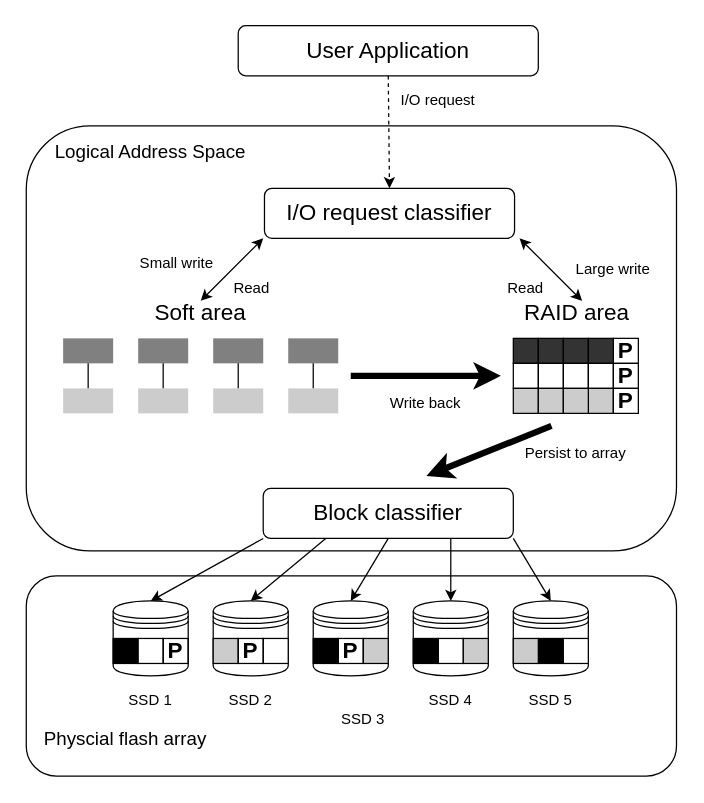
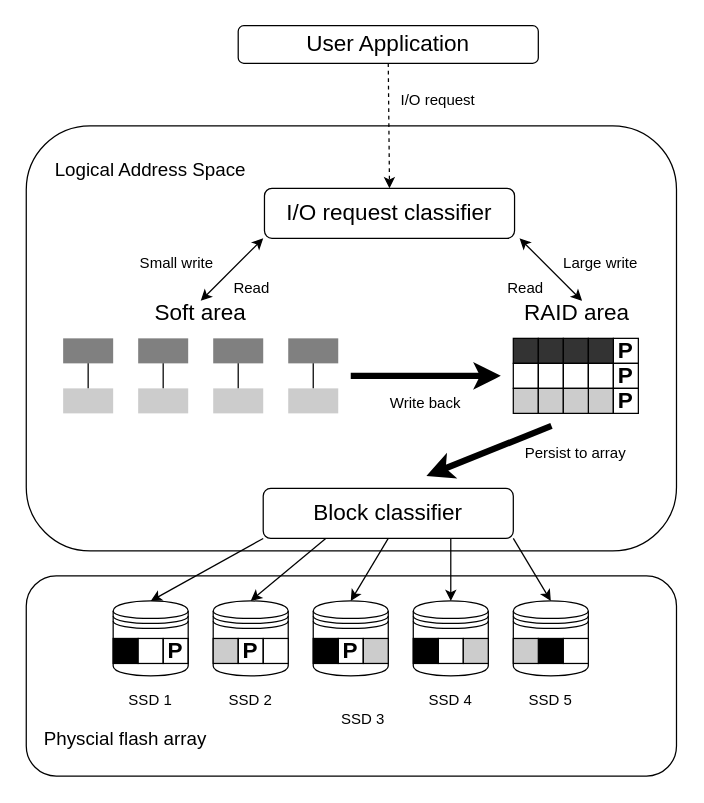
node "User Application": size 300x50 -> 300x38
node "Logical Address Space": moved (151, 151) -> (151, 169)
node "Large write": moved (613, 269) -> (601, 263)
